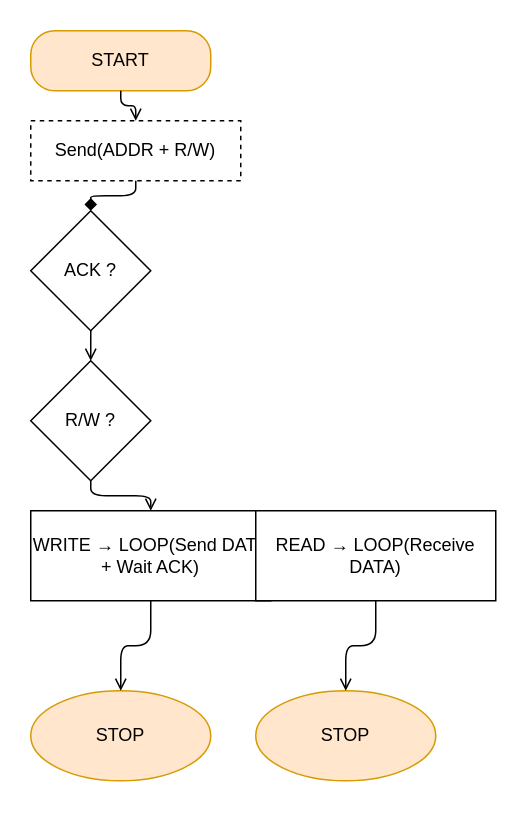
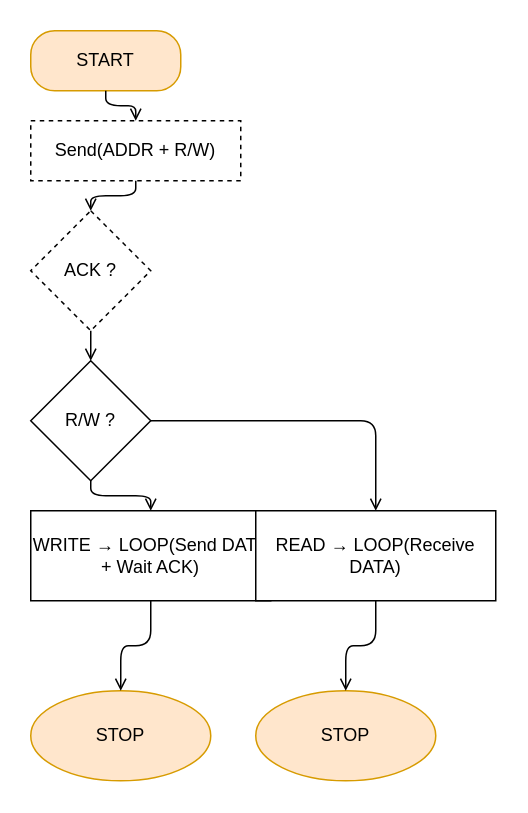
node "START": size 180x60 -> 150x60
edge "Send(ADDR + R/W)" -> "ACK ?": arrowhead diamond -> open
node "ACK ?": style solid -> dashed
edge "R/W ?" -> "READ → LOOP(Receive DATA)": added
